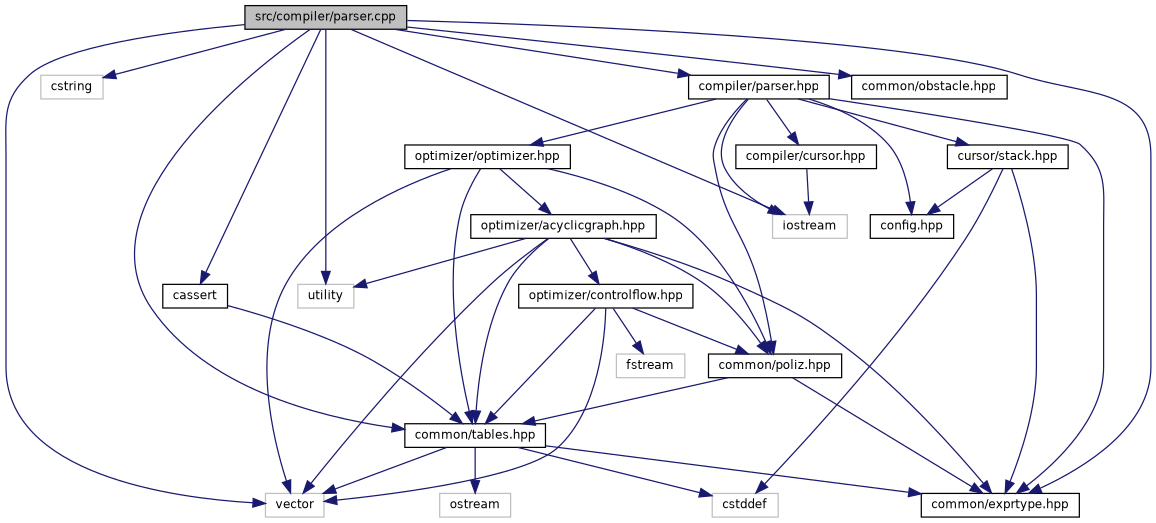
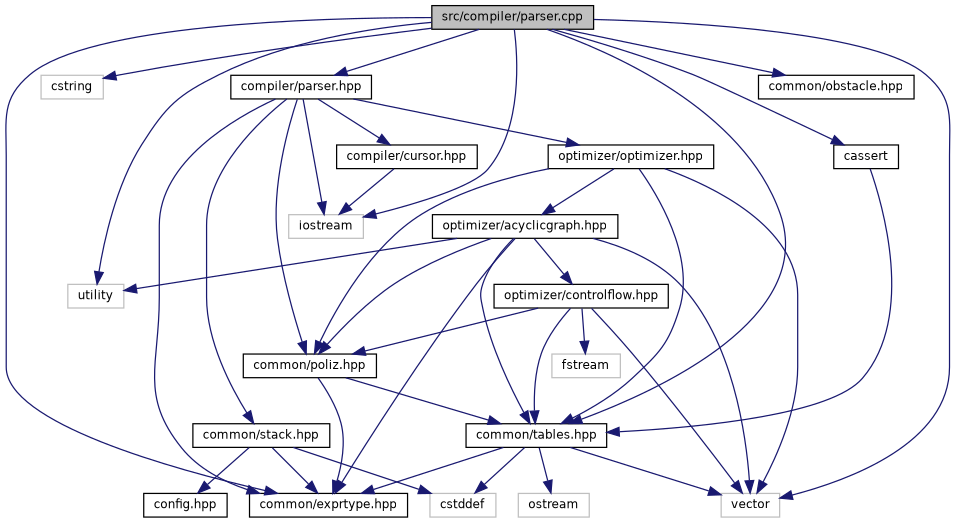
edge "compiler/parser.hpp" -> "config.hpp": removed
node "cursor/stack.hpp": label "cursor/stack.hpp" -> "common/stack.hpp"
